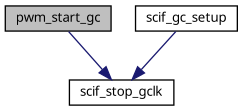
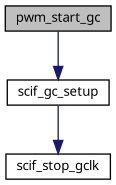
edge "pwm_start_gc" -> "scif_stop_gclk": now "pwm_start_gc" -> "scif_gc_setup"
